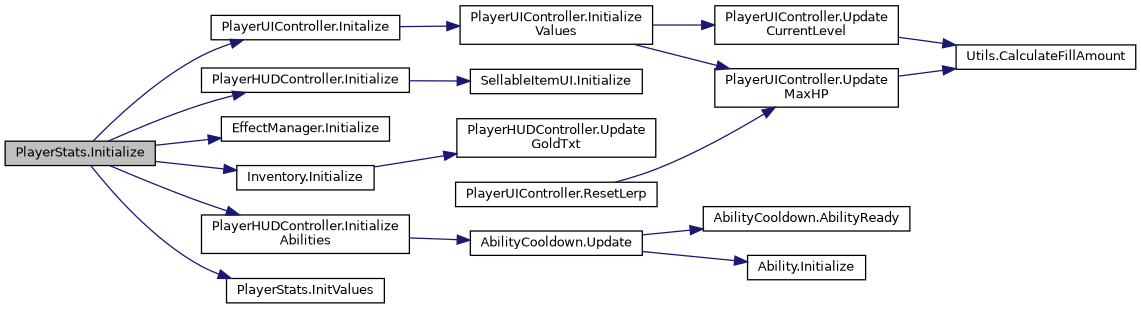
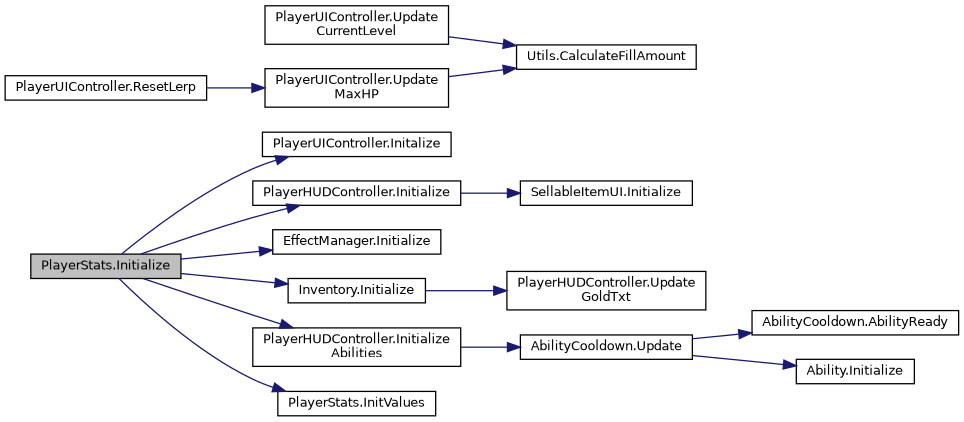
node "PlayerUIController.Initialize Values": removed
